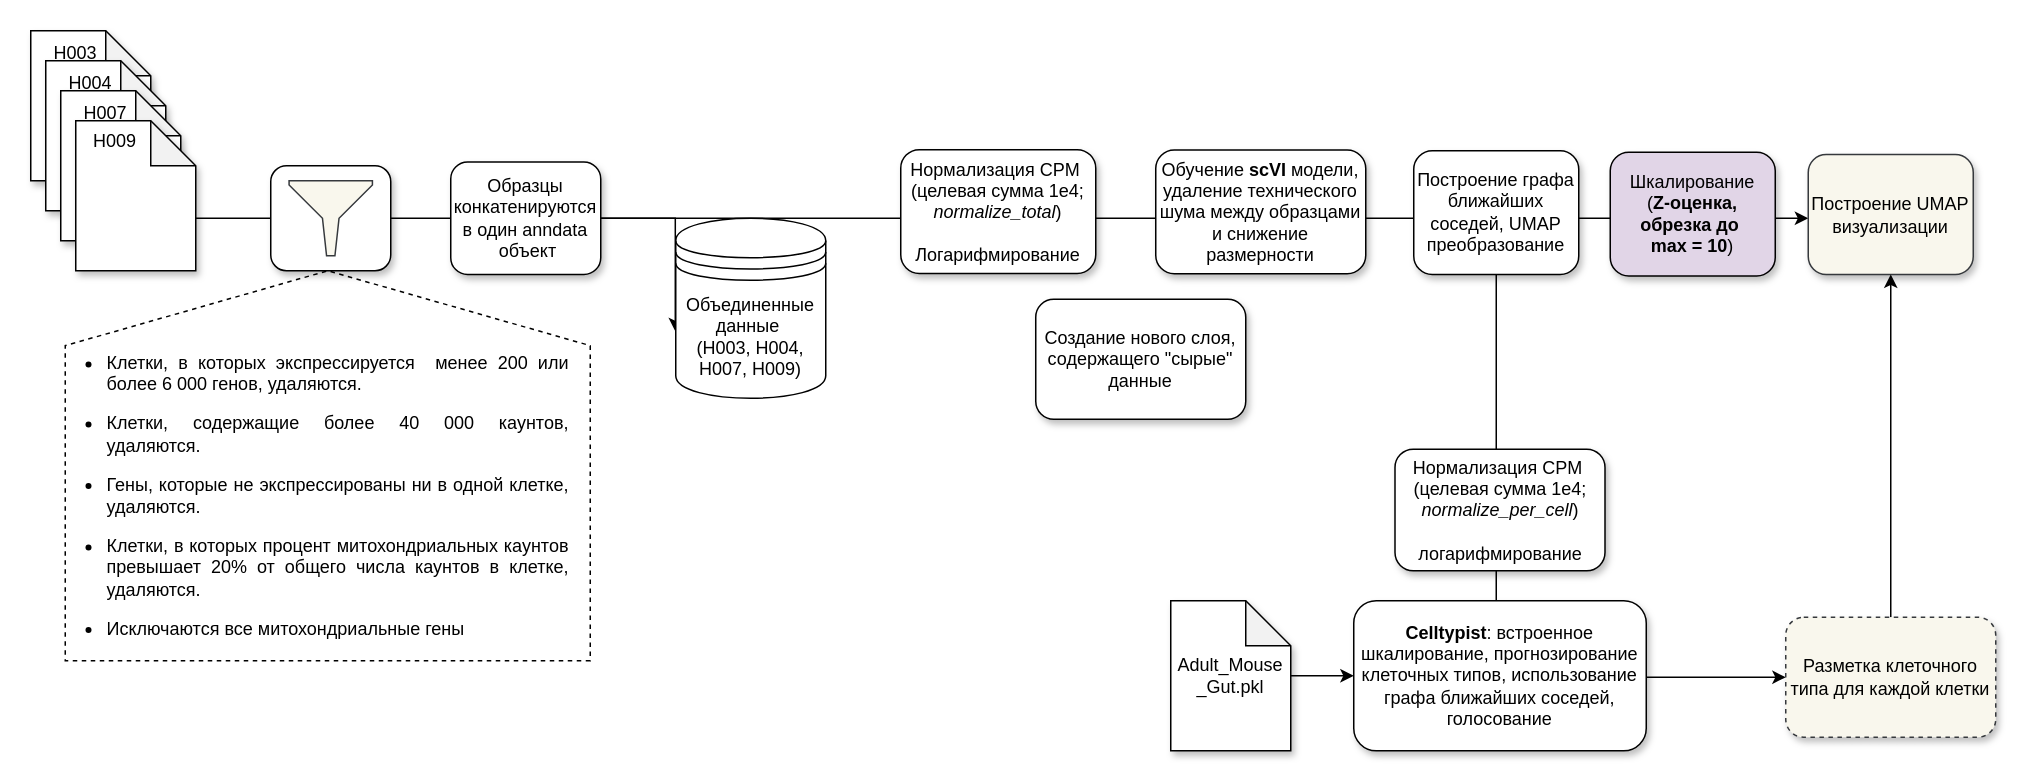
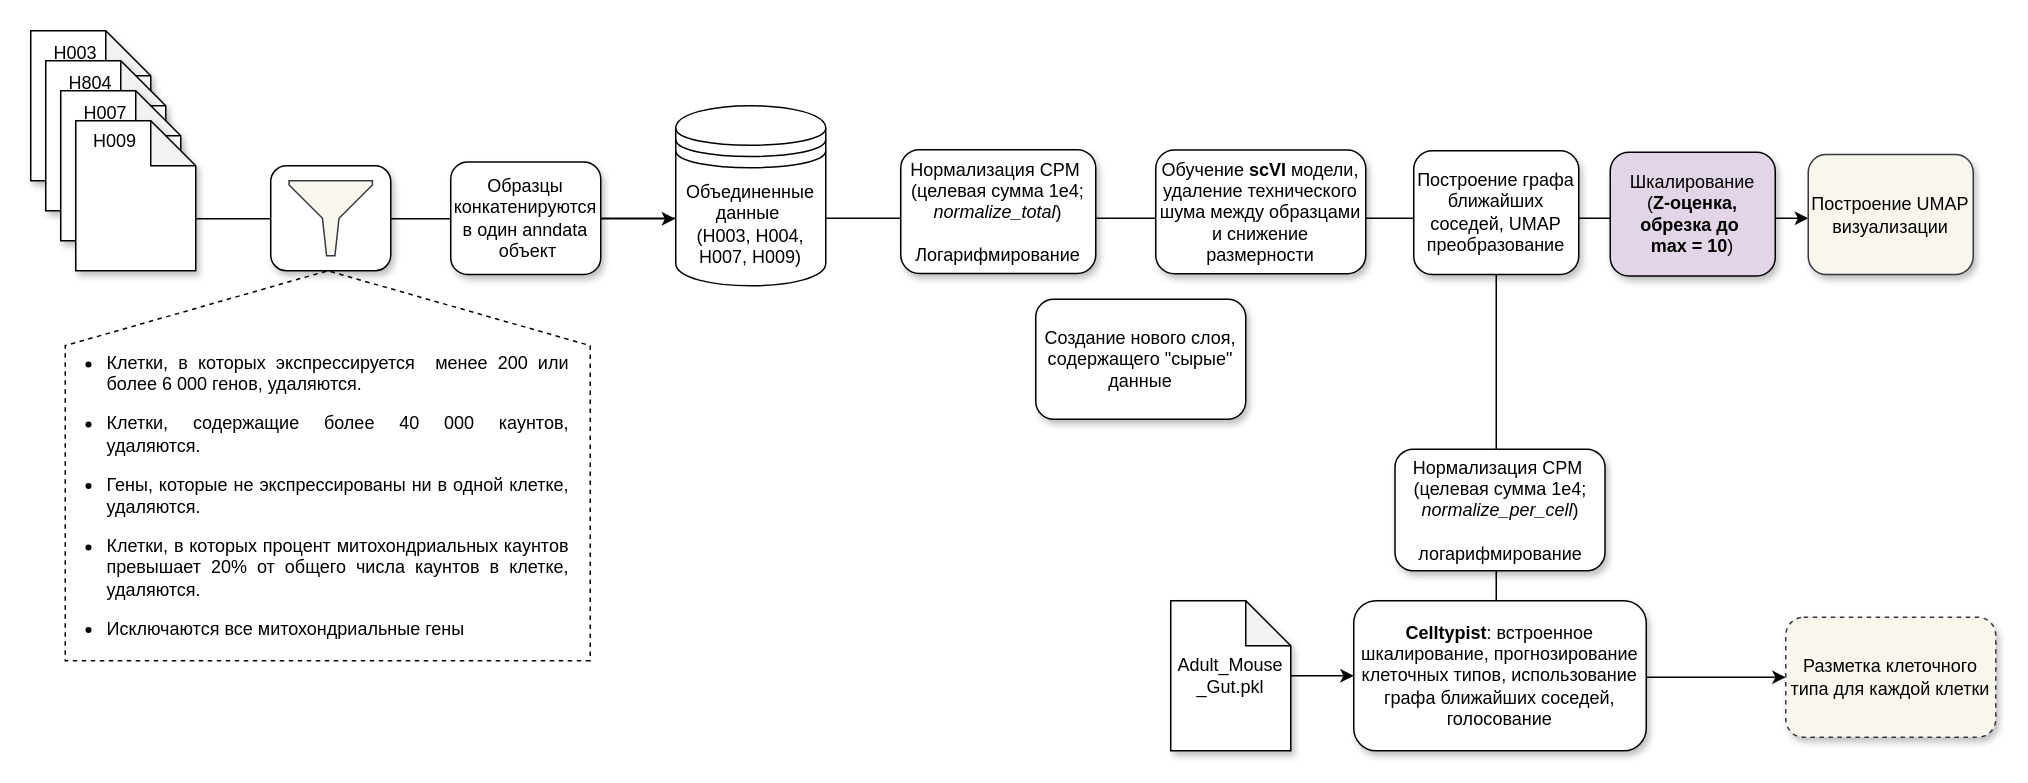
node "H004": label "H004" -> "H804"
node "Объединенные данные (H003, H004, H007, H009)": moved (751, 308) -> (751, 196)
edge "Разметка клеточного типа для каждой клетки" -> "Построение UMAP визуализации": removed
